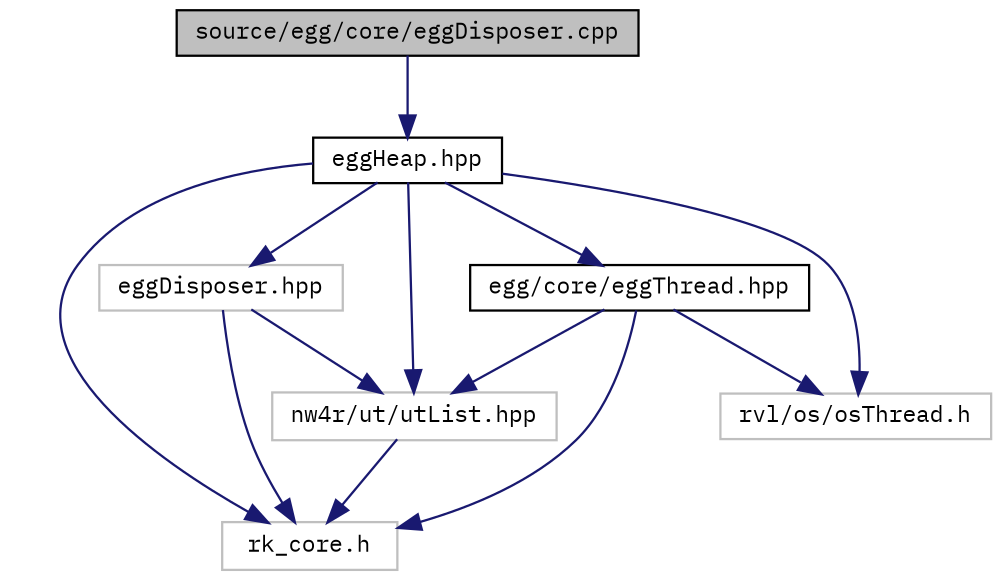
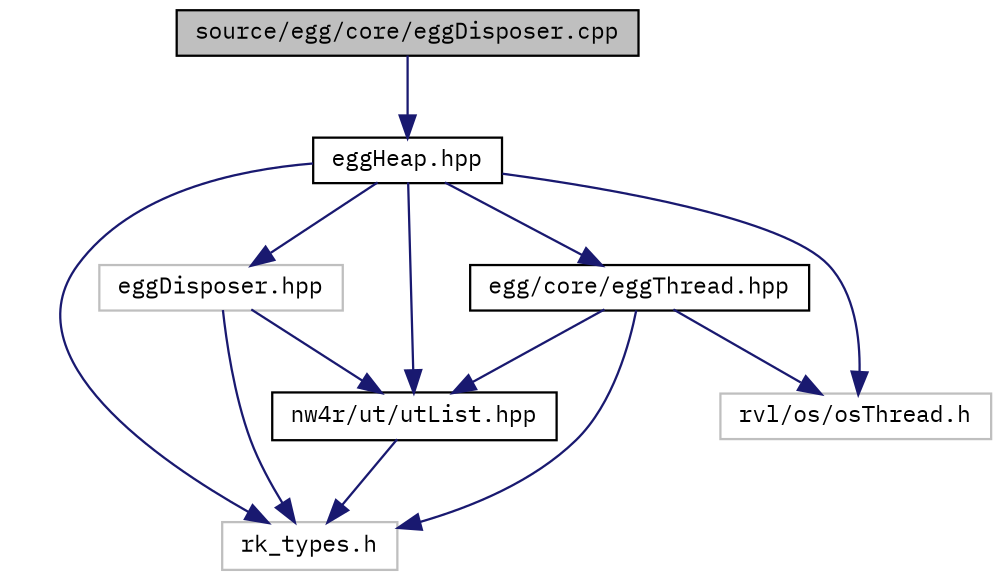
node "nw4r/ut/utList.hpp": color grey75 -> black
node "rk_core.h": label "rk_core.h" -> "rk_types.h"
